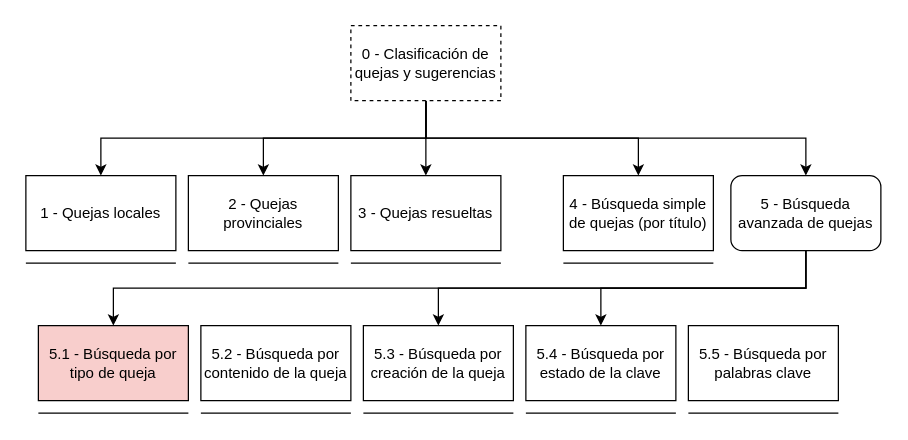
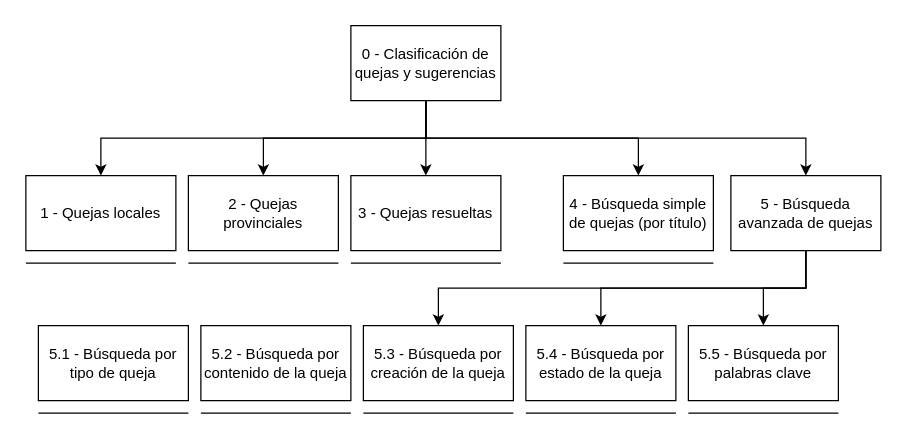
node "0 - Clasificación de quejas y sugerencias": style dashed -> solid
node "5 - Búsqueda avanzada de quejas": shape rounded rectangle -> rectangle
edge "5 - Búsqueda avanzada de quejas" -> "5.1 - Búsqueda por tipo de queja": now "5 - Búsqueda avanzada de quejas" -> "5.5 - Búsqueda por palabras clave"
node "5.1 - Búsqueda por tipo de queja": fillcolor #f8cecc -> #ffffff
node "5.4 - Búsqueda por estado de la clave": label "5.4 - Búsqueda por estado de la clave" -> "5.4 - Búsqueda por estado de la queja"
